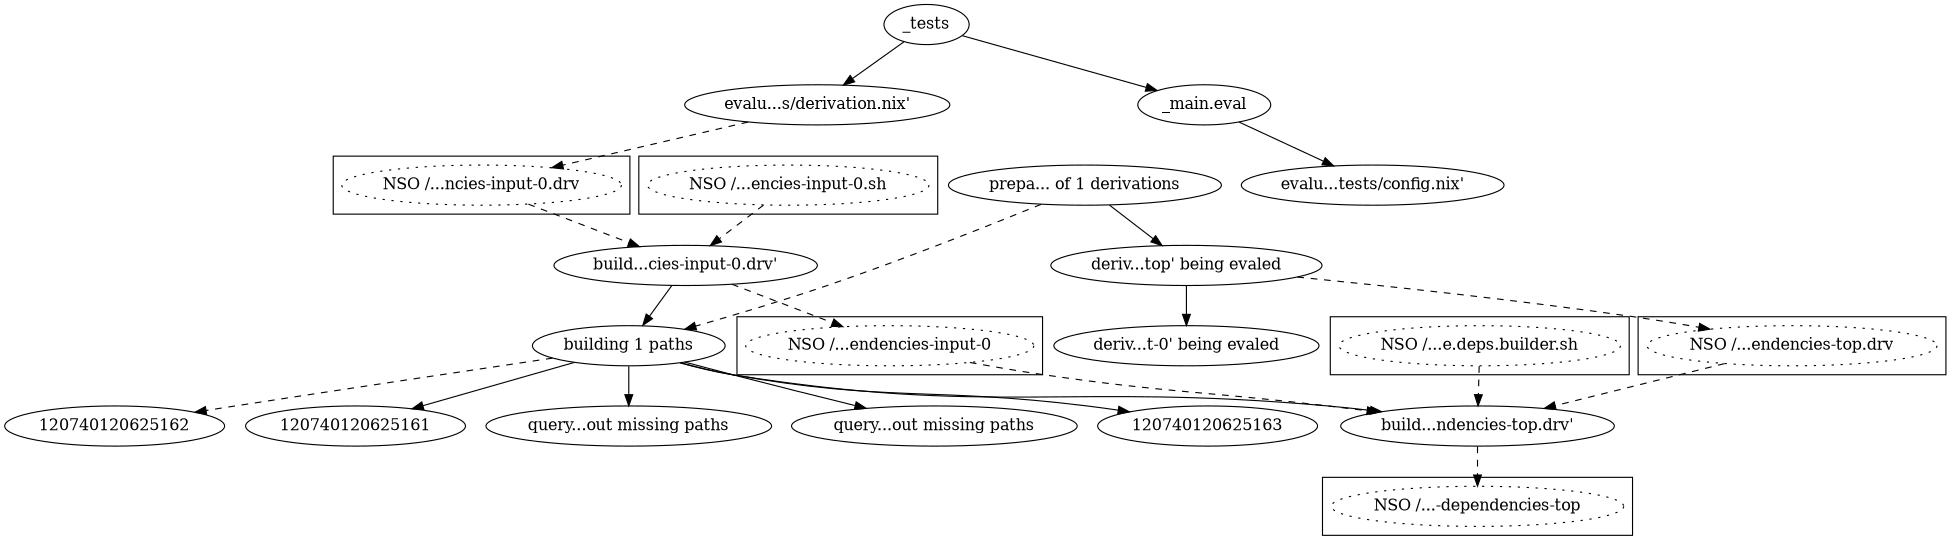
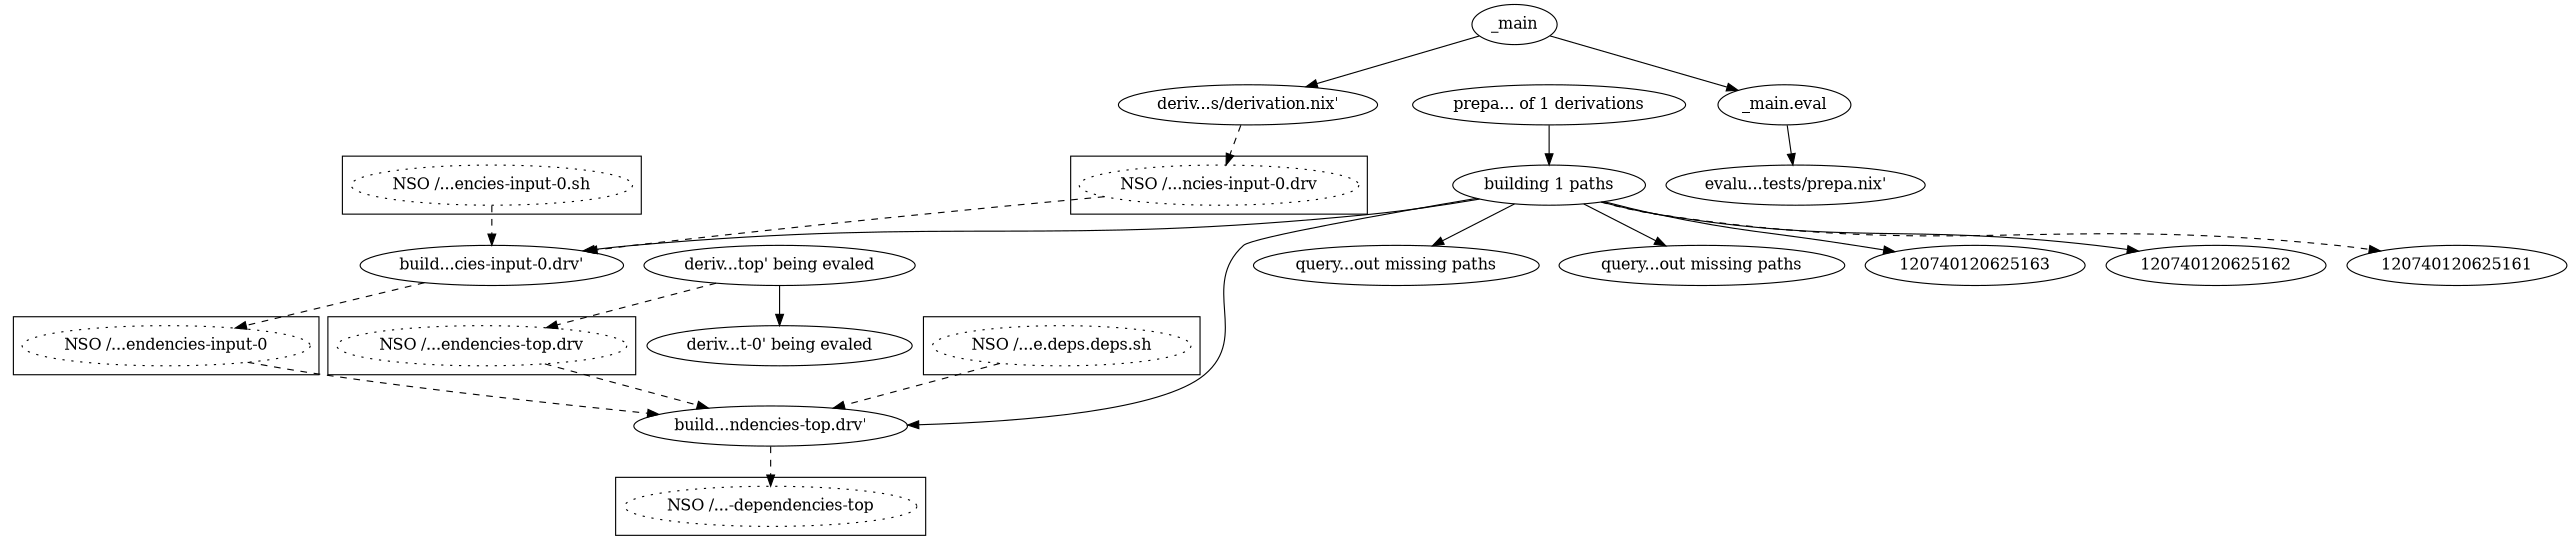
node "_tests": label "_tests" -> "_main"
node "evalu...s/derivation.nix'": label "evalu...s/derivation.nix'" -> "deriv...s/derivation.nix'"
node "evalu...tests/config.nix'": label "evalu...tests/config.nix'" -> "evalu...tests/prepa.nix'"
edge "prepa... of 1 derivations" -> "deriv...top' being evaled": removed
edge "prepa... of 1 derivations" -> "building 1 paths": style dashed -> solid
edge "build...cies-input-0.drv'" -> "building 1 paths": reversed
node "NSO /...e.deps.builder.sh": label "NSO /...e.deps.builder.sh" -> "NSO /...e.deps.deps.sh"
edge "building 1 paths" -> "120740120625162": style dashed -> solid
edge "building 1 paths" -> "120740120625161": style solid -> dashed
